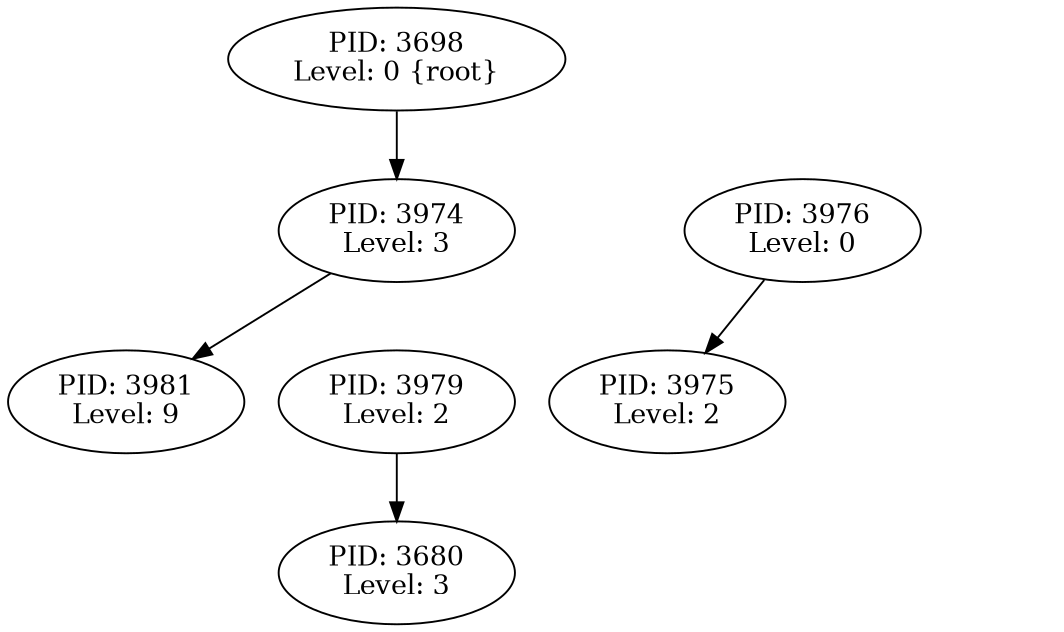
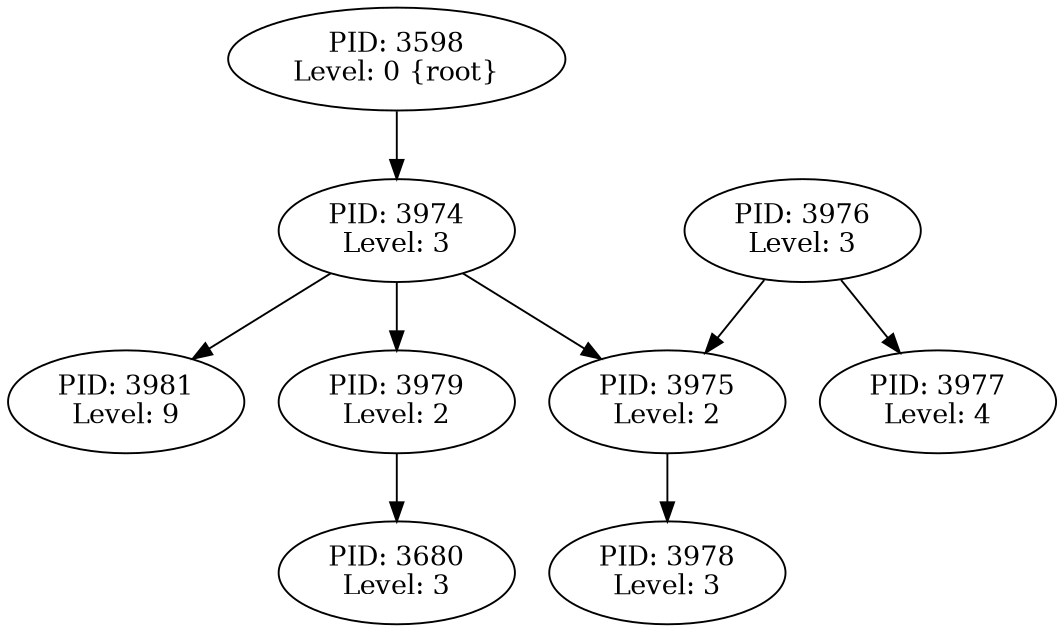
node "PID: 3698 Level: 0 {root}": label "PID: 3698 Level: 0 {root}" -> "PID: 3598 Level: 0 {root}"
node "PID: 3976 Level: 0": label "PID: 3976 Level: 0" -> "PID: 3976 Level: 3"
edge "PID: 3974 Level: 3" -> "PID: 3979 Level: 2": added
edge "PID: 3974 Level: 3" -> "PID: 3975 Level: 2": added
node "PID: 3977 Level: 4": added
node "PID: 3978 Level: 3": added
